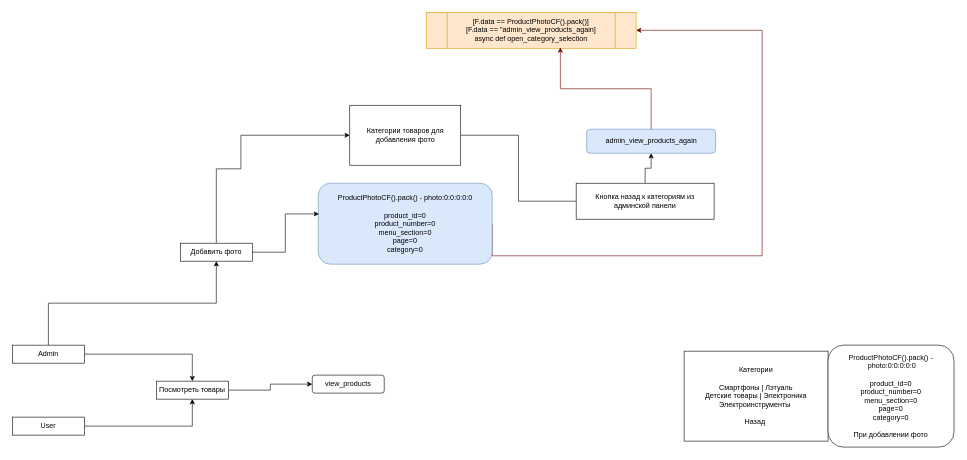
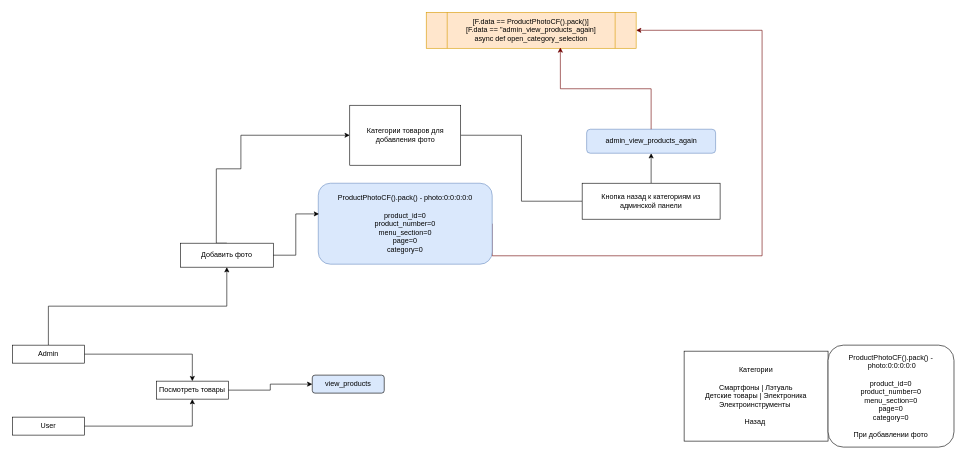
node "Кнопка назад к категориям из админской панели": moved (645, 201) -> (651, 201)
node "Добавить фото": size 72x18 -> 93x24
node "view_products": fillcolor #ffffff -> #dae8fc
